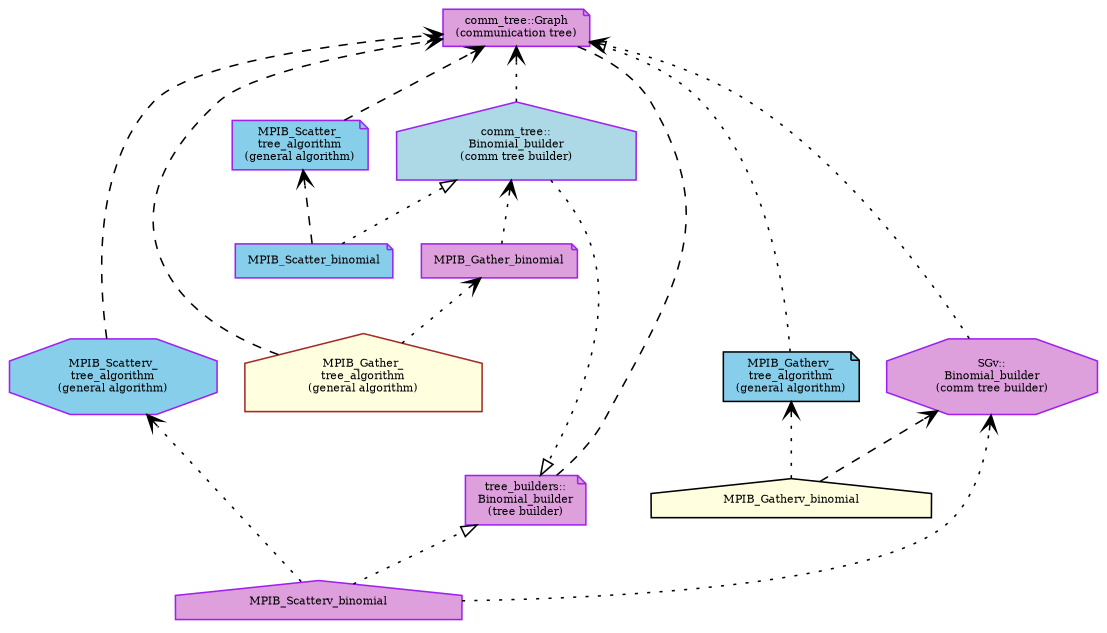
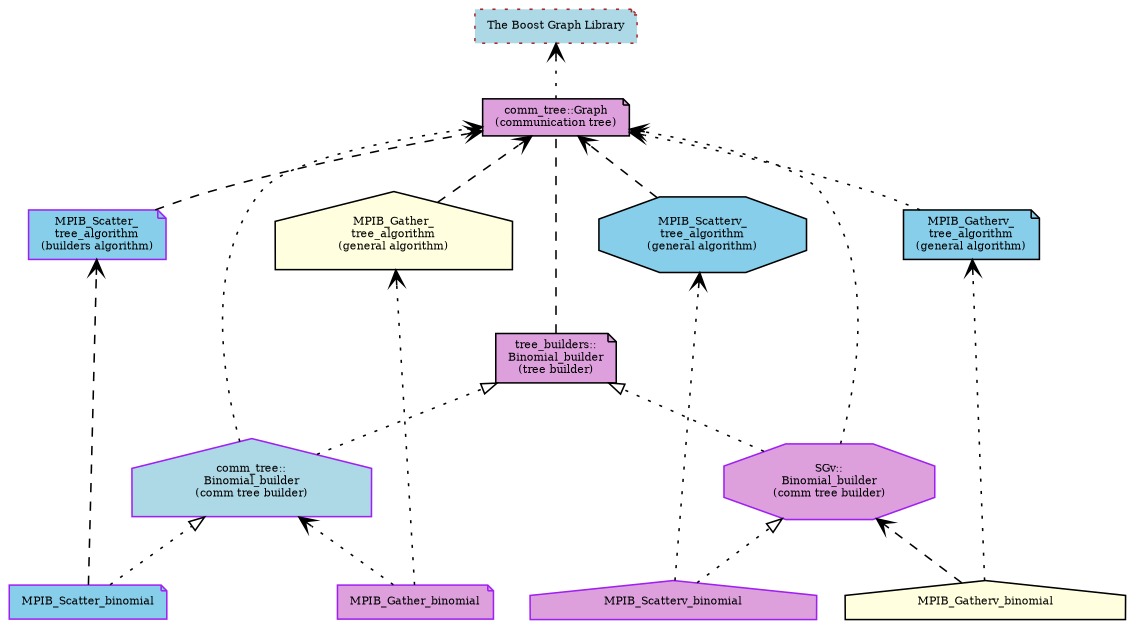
node "The Boost Graph Library": added
node "comm_tree::Graph (communication tree)": color purple -> black
node "MPIB_Scatter_ tree_algorithm (general algorithm)": label "MPIB_Scatter_ tree_algorithm (general algorithm)" -> "MPIB_Scatter_ tree_algorithm (builders algorithm)"
edge "MPIB_Gatherv_ tree_algorithm (general algorithm)" -> "comm_tree::Graph (communication tree)": arrowhead empty -> open
edge "MPIB_Gather_ tree_algorithm (general algorithm)" -> "MPIB_Gather_binomial": reversed
node "MPIB_Scatterv_ tree_algorithm (general algorithm)": color purple -> black
node "MPIB_Gather_ tree_algorithm (general algorithm)": color brown -> black
node "tree_builders:: Binomial_builder (tree builder)": color purple -> black
edge "MPIB_Scatterv_binomial" -> "tree_builders:: Binomial_builder (tree builder)": now "SGv:: Binomial_builder (comm tree builder)" -> "tree_builders:: Binomial_builder (tree builder)"
edge "MPIB_Scatterv_binomial" -> "SGv:: Binomial_builder (comm tree builder)": arrowhead open -> empty
